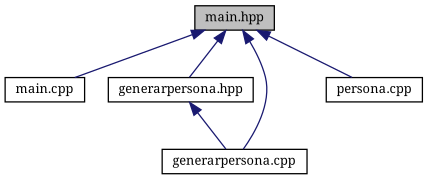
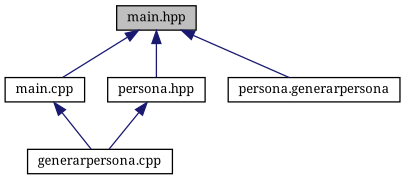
node "generarpersona.hpp": label "generarpersona.hpp" -> "persona.hpp"
node "persona.cpp": label "persona.cpp" -> "persona.generarpersona"
edge "generarpersona.cpp" -> "main.hpp": now "generarpersona.cpp" -> "main.cpp"
